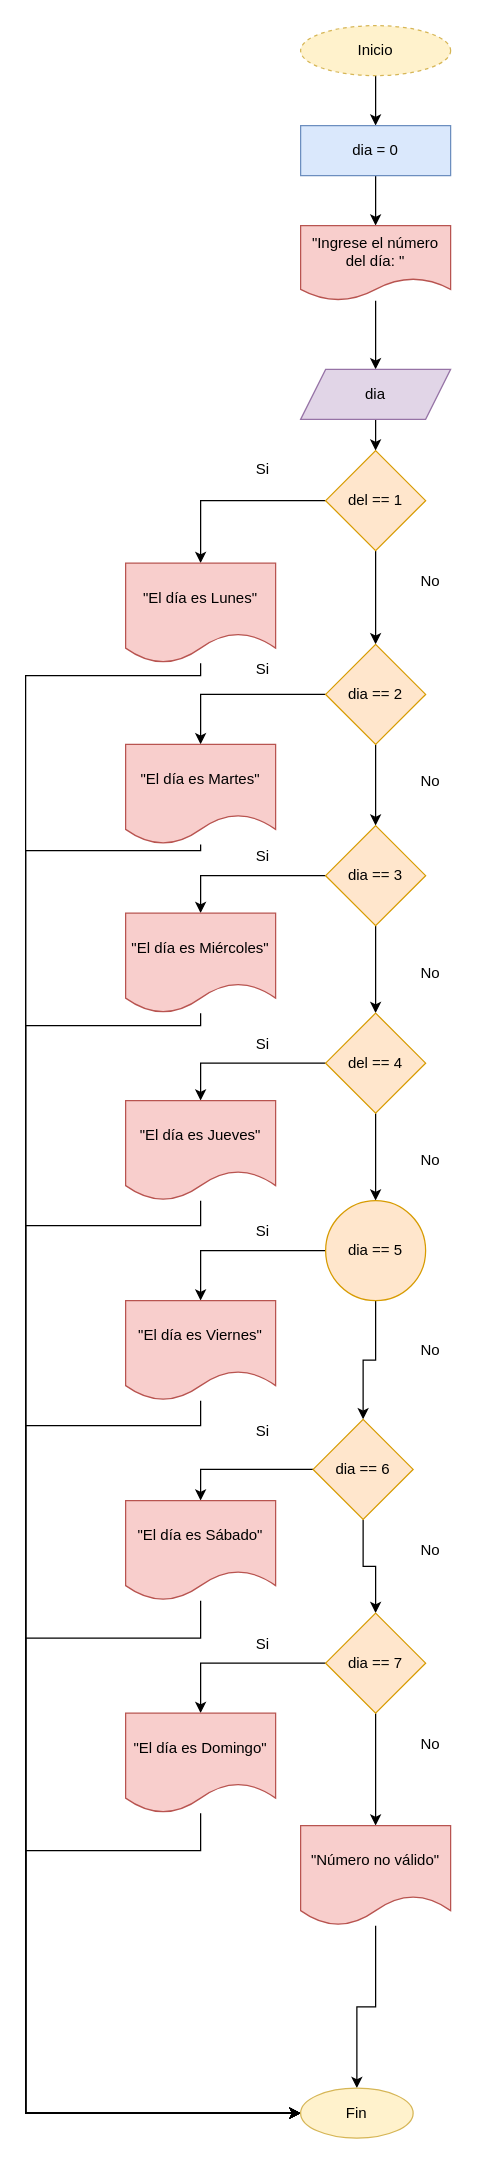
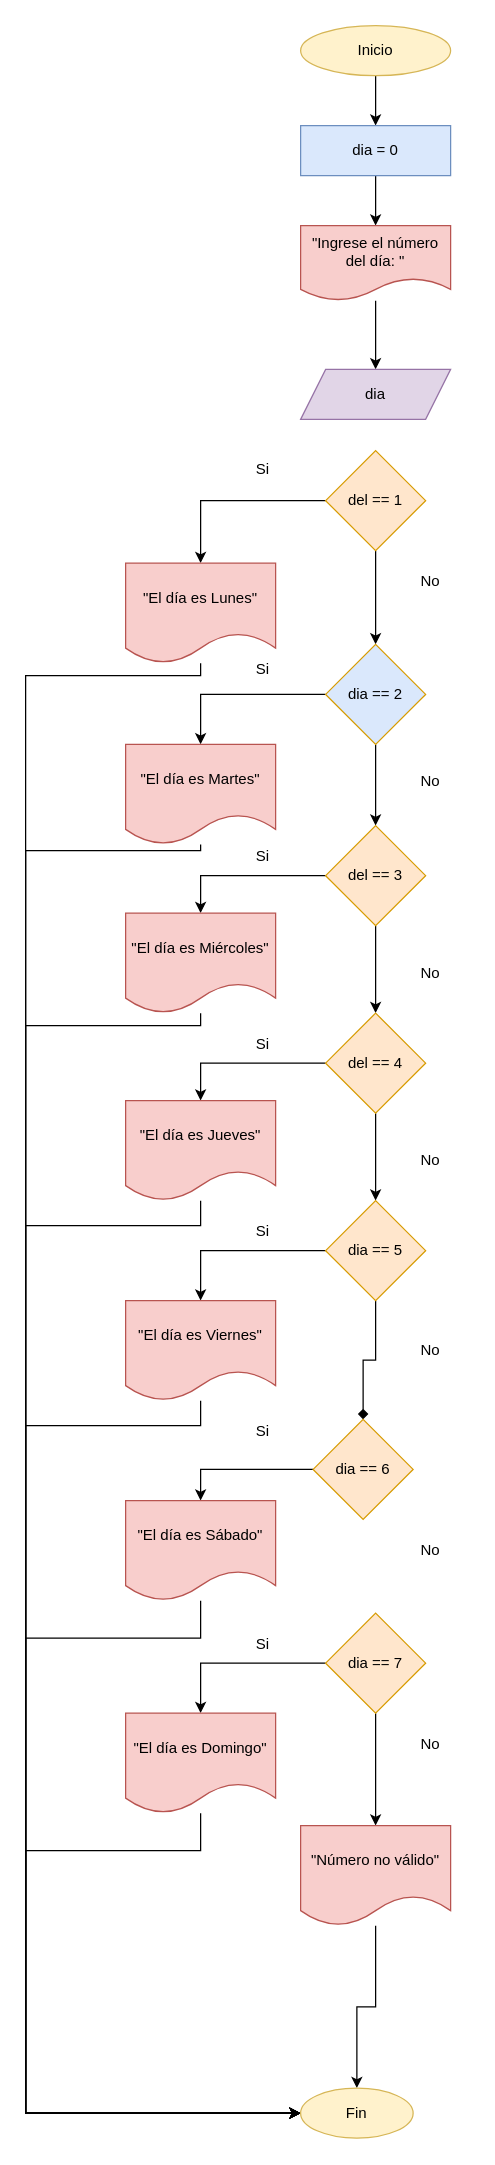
node "Inicio": style dashed -> solid
edge "dia" -> "del == 1": removed
node "dia == 2": fillcolor #ffe6cc -> #dae8fc
node "dia == 3": label "dia == 3" -> "del == 3"
node "dia == 5": shape ellipse -> diamond
edge "dia == 5" -> "dia == 6": arrowhead classic -> diamond
edge "dia == 6" -> "dia == 7": removed
